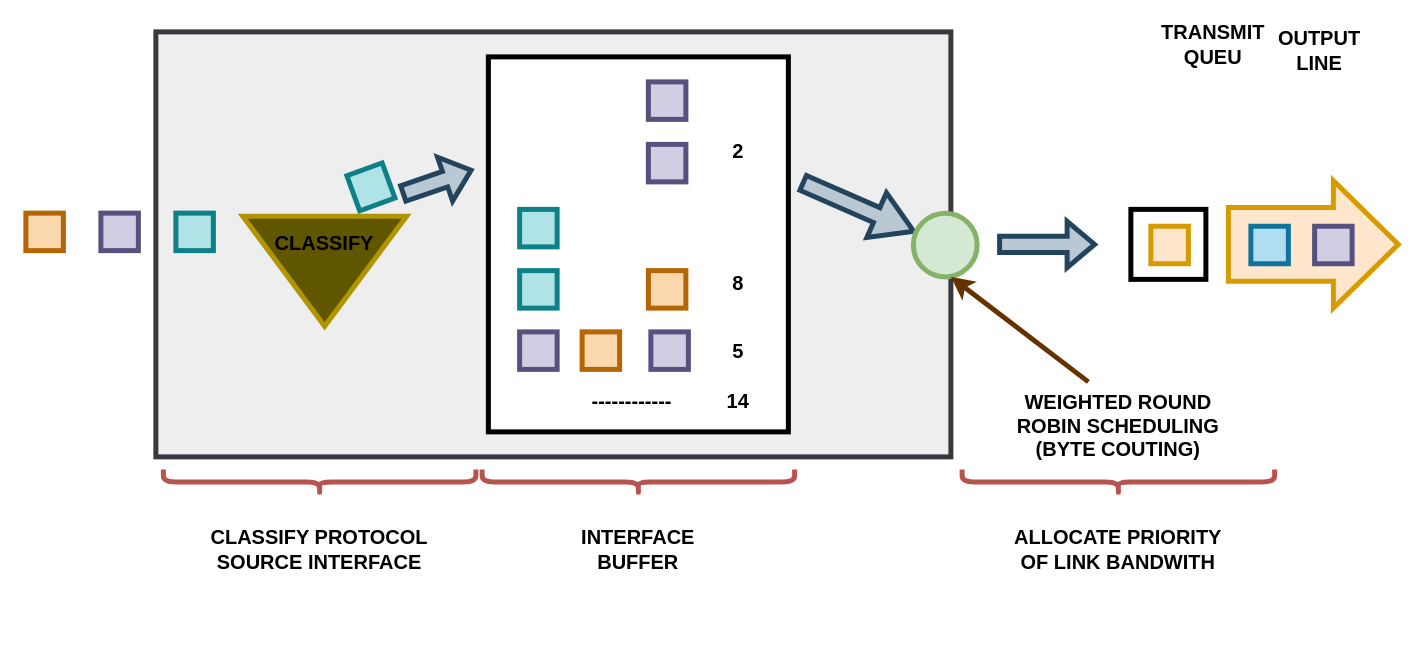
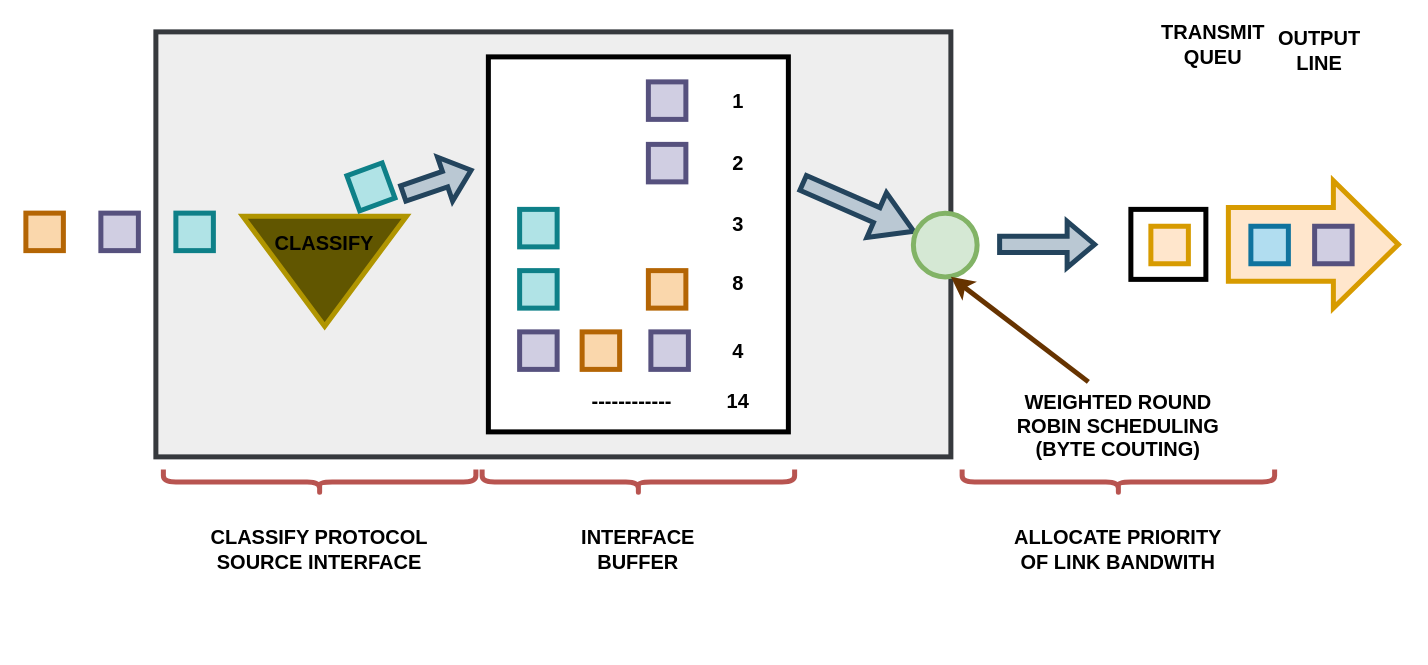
node "1": added
node "2": moved (738, 151) -> (738, 163)
node "3": added
node "5": label "5" -> "4"
